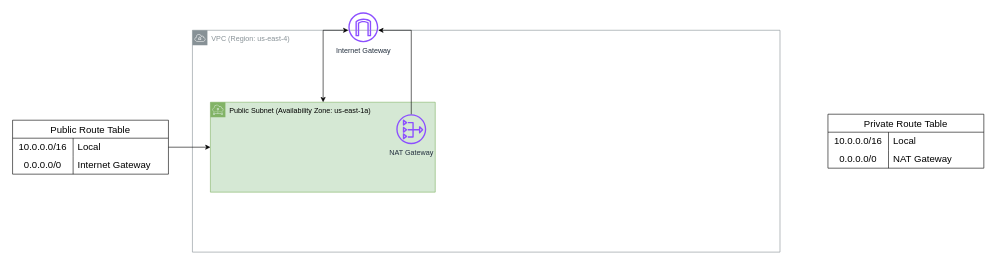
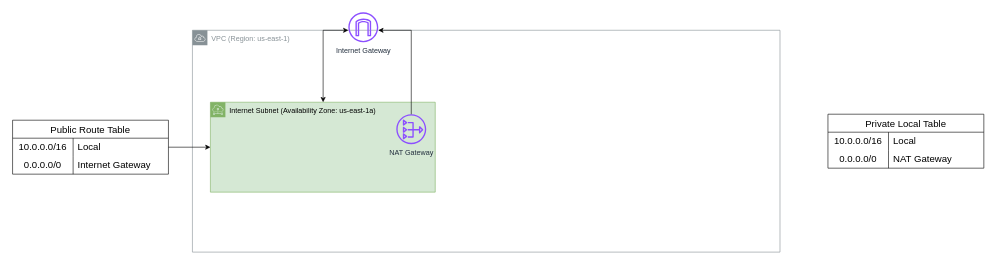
node "VPC (Region: us-east-4)": label "VPC (Region: us-east-4)" -> "VPC (Region: us-east-1)"
node "Public Subnet (Availability Zone: us-east-1a)": label "Public Subnet (Availability Zone: us-east-1a)" -> "Internet Subnet (Availability Zone: us-east-1a)"
node "Private Route Table": label "Private Route Table" -> "Private Local Table"
